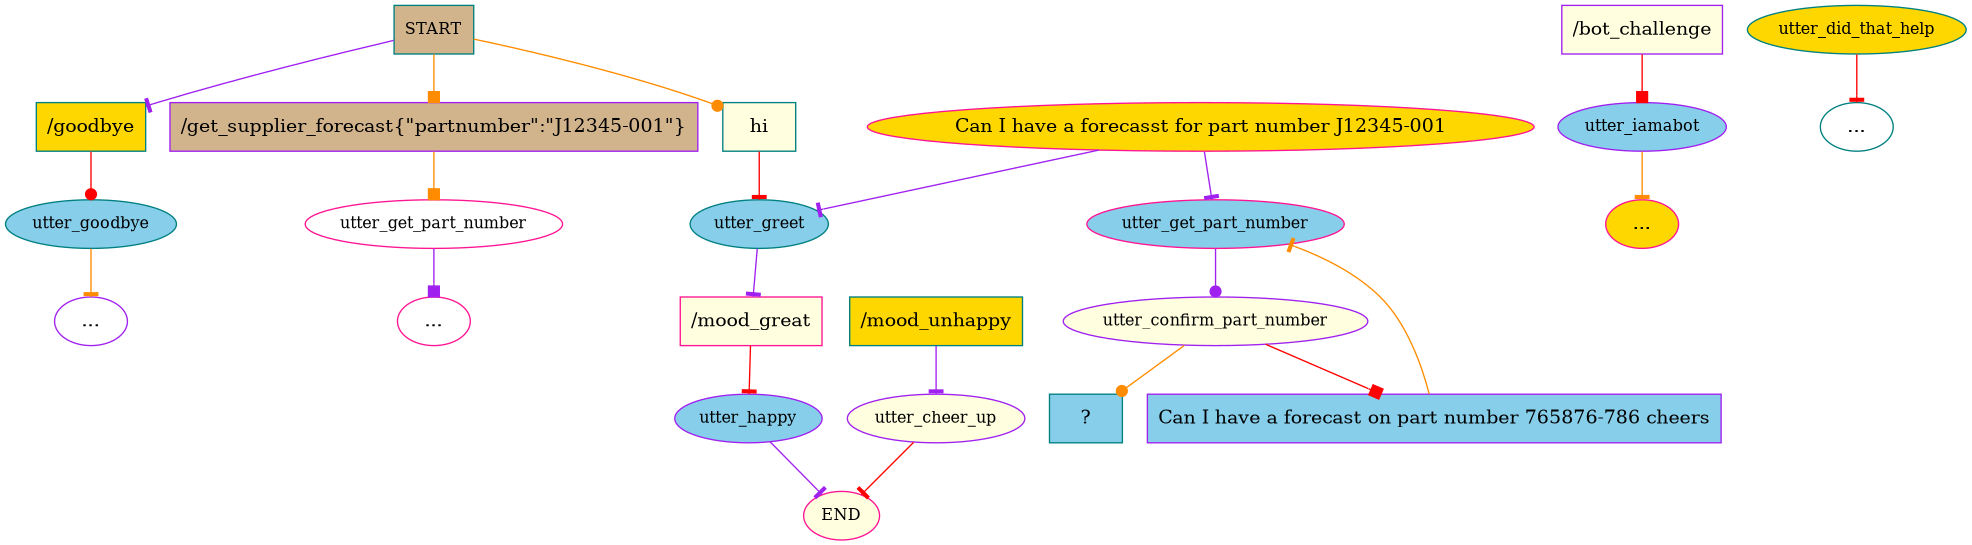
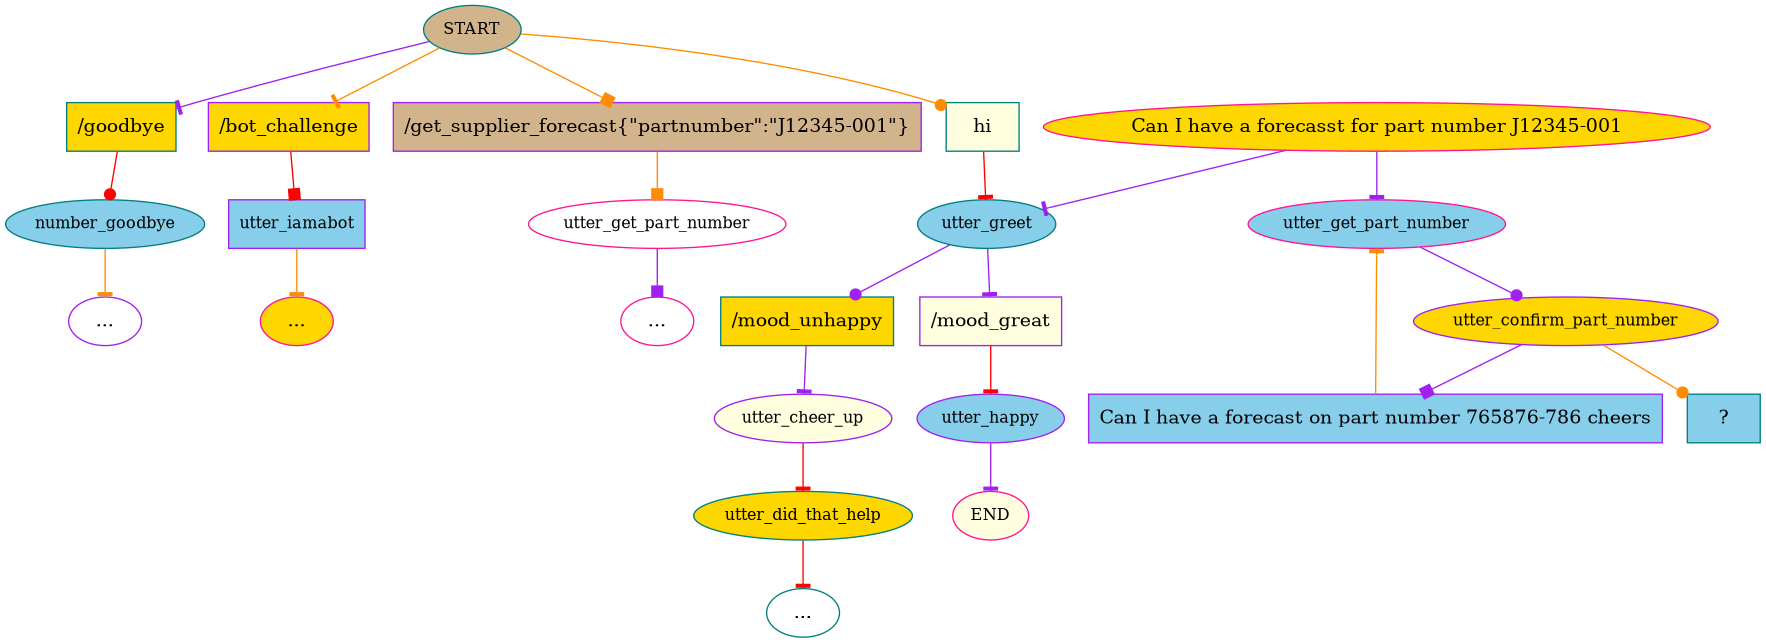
node "START": shape box -> ellipse
node "/bot_challenge": fillcolor lightyellow -> gold
edge "START" -> "/bot_challenge": added
node "utter_iamabot": shape ellipse -> box
node "utter_goodbye": label "utter_goodbye" -> "number_goodbye"
edge "utter_greet" -> "/mood_unhappy": added
node "/mood_great": color deeppink -> purple
node "utter_confirm_part_number": fillcolor lightyellow -> gold
edge "utter_confirm_part_number" -> "Can I have a forecast on part number 765876-786 cheers": color red -> purple
edge "utter_cheer_up" -> "END": now "utter_cheer_up" -> "utter_did_that_help"
